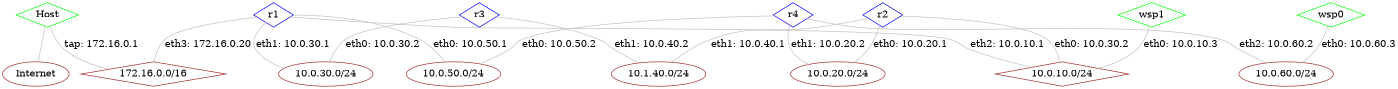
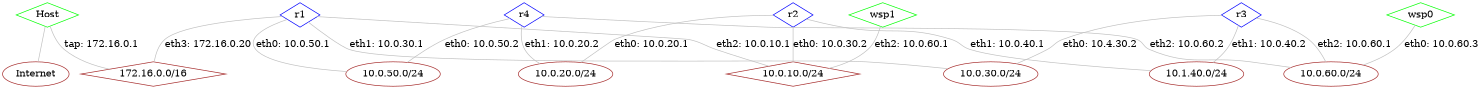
edge "r3" -- "10.0.60.0/24": added, label "eth2: 10.0.60.1"
edge "r3" -- "10.0.30.0/24": label "eth0: 10.0.30.2" -> "eth0: 10.4.30.2"
edge "wsp1" -- "10.0.10.0/24": label "eth0: 10.0.10.3" -> "eth2: 10.0.60.1"
